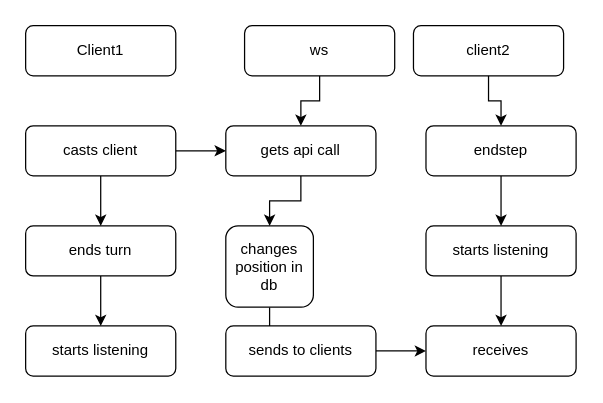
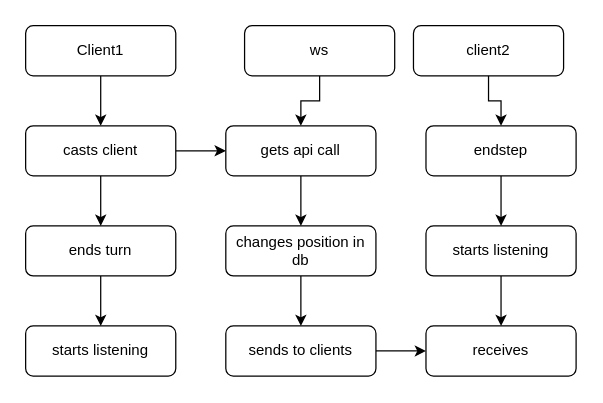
edge "Client1" -> "casts client": added
node "changes position in db": size 88x81 -> 150x50
